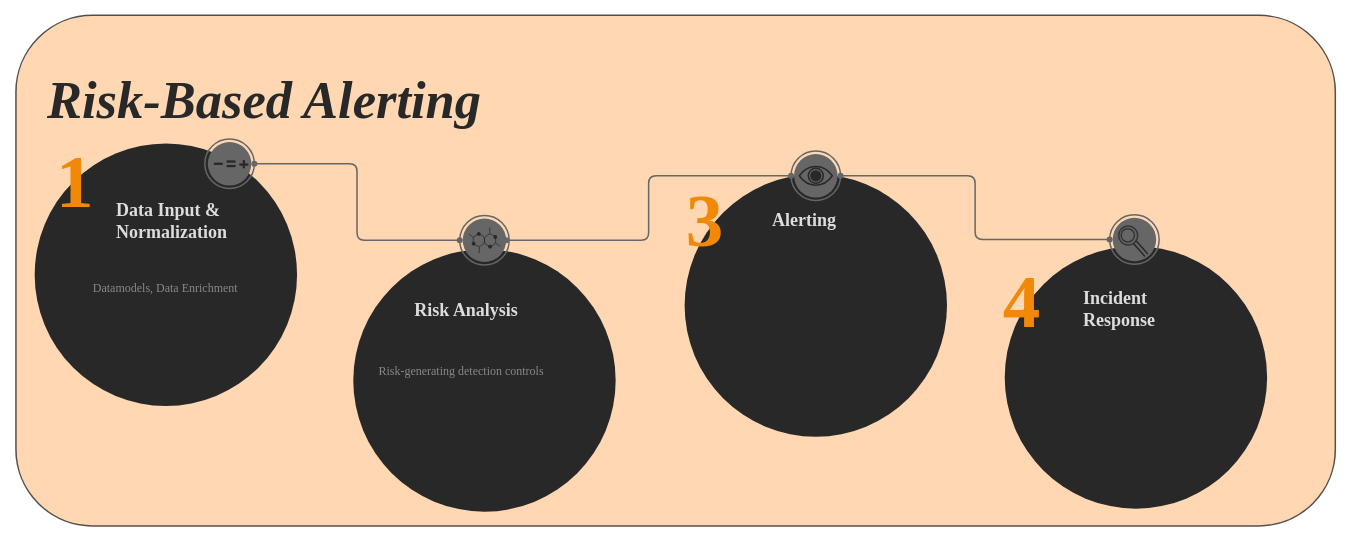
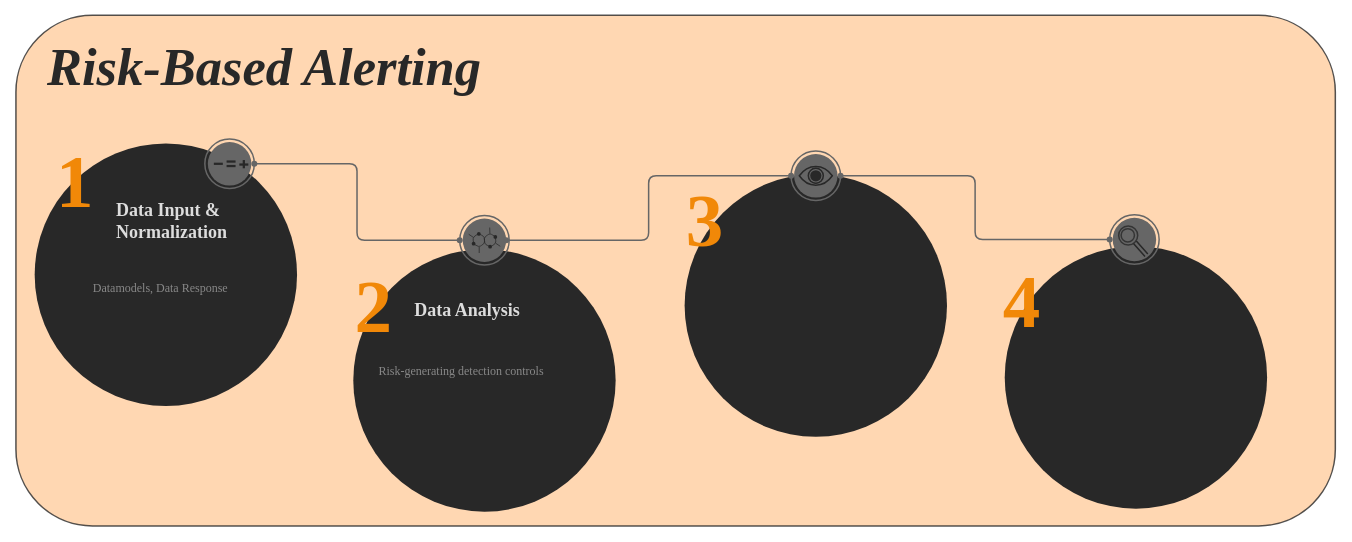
node "Risk-Based Alerting": moved (377, 101) -> (377, 67)
node "Alerting": removed
node "Datamodels, Data Enrichment": label "Datamodels, Data Enrichment" -> "Datamodels, Data Response"
node "2": added
node "Incident Response": removed
node "Risk Analysis": label "Risk Analysis" -> "Data Analysis"
